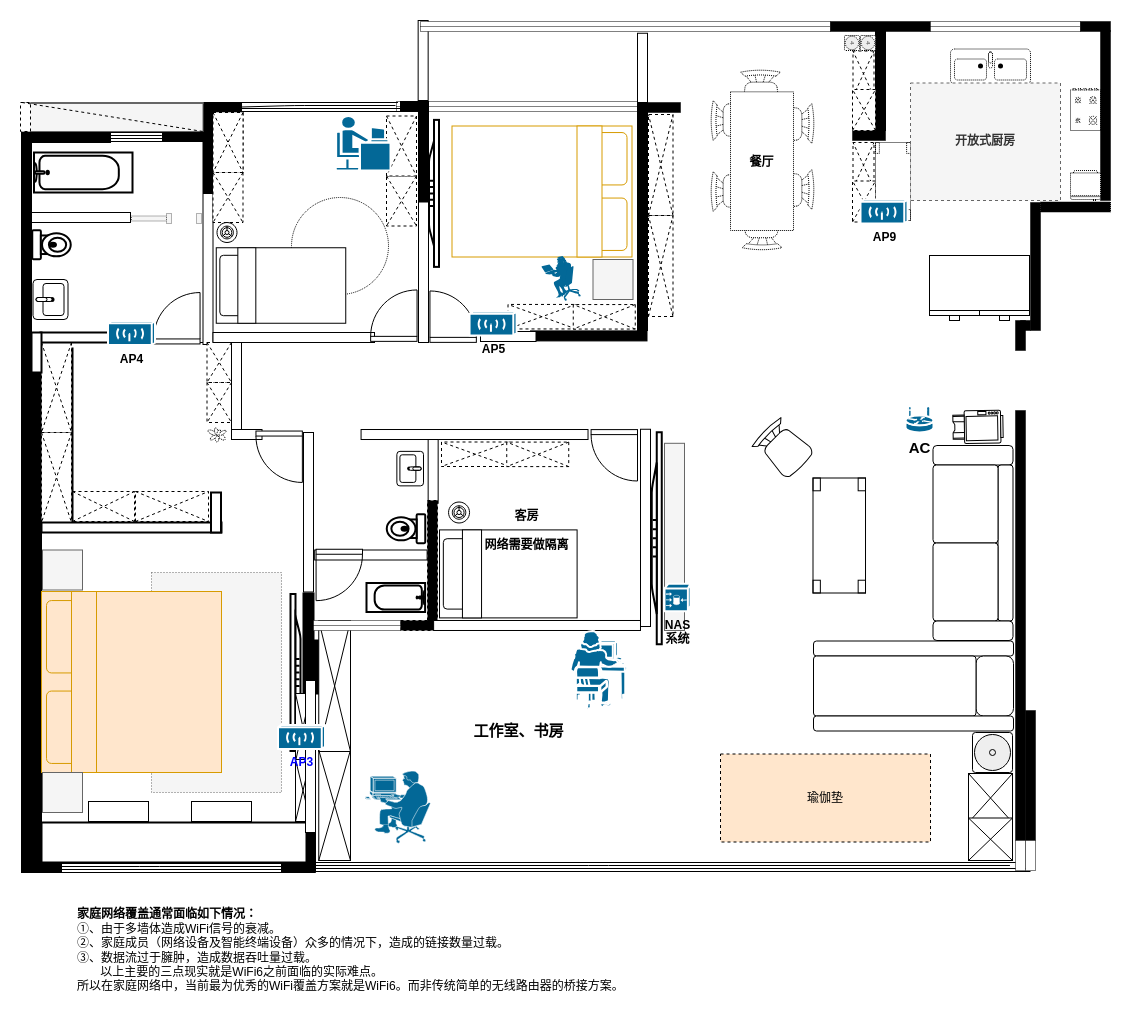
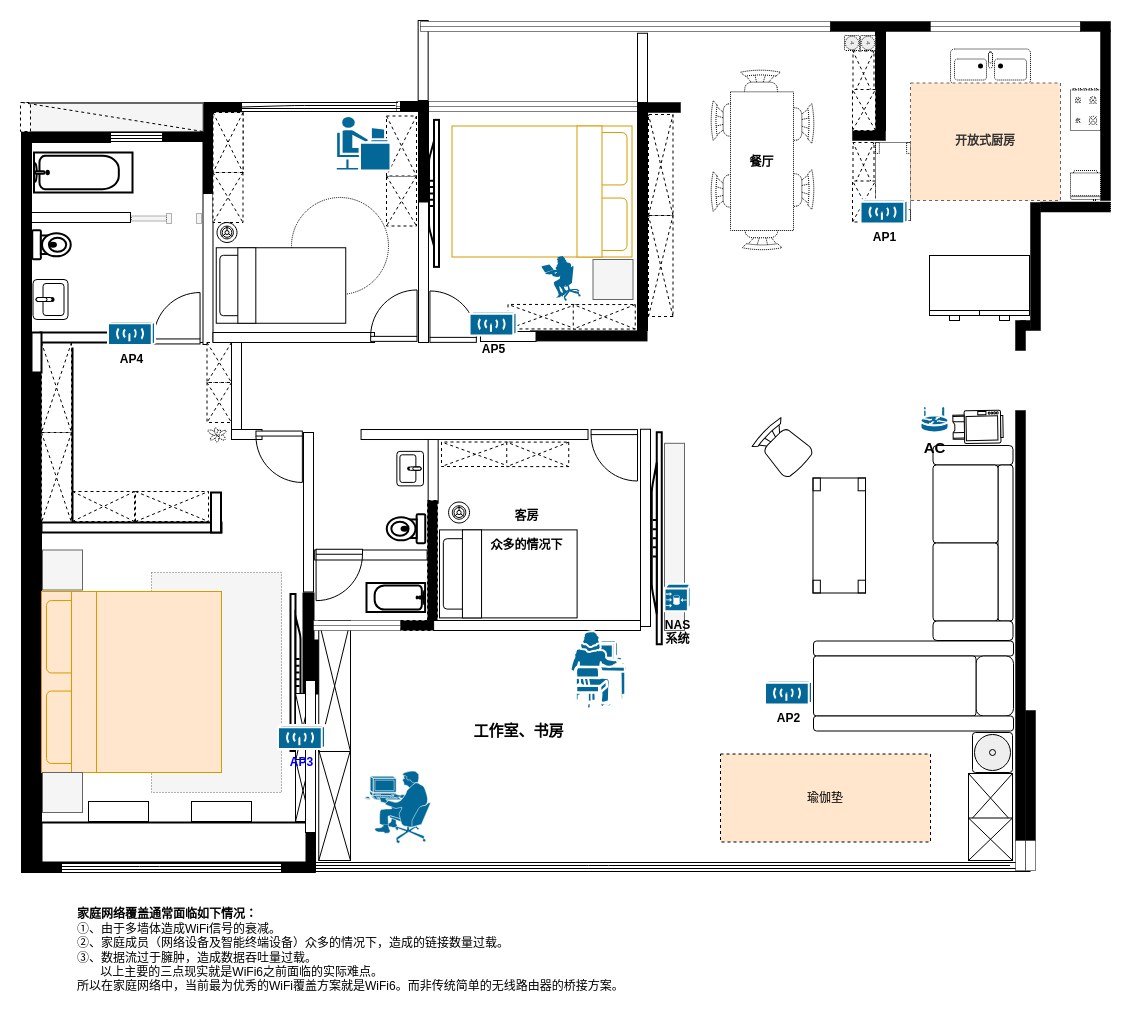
node "开放式厨房": fillcolor #f5f5f5 -> #ffe6cc
node "AP9": label "AP9" -> "AP1"
node "AC": moved (920, 420) -> (935, 420)
node "客房 网络需要做隔离": label "客房 网络需要做隔离" -> "客房 众多的情况下"
node "AP2": added
